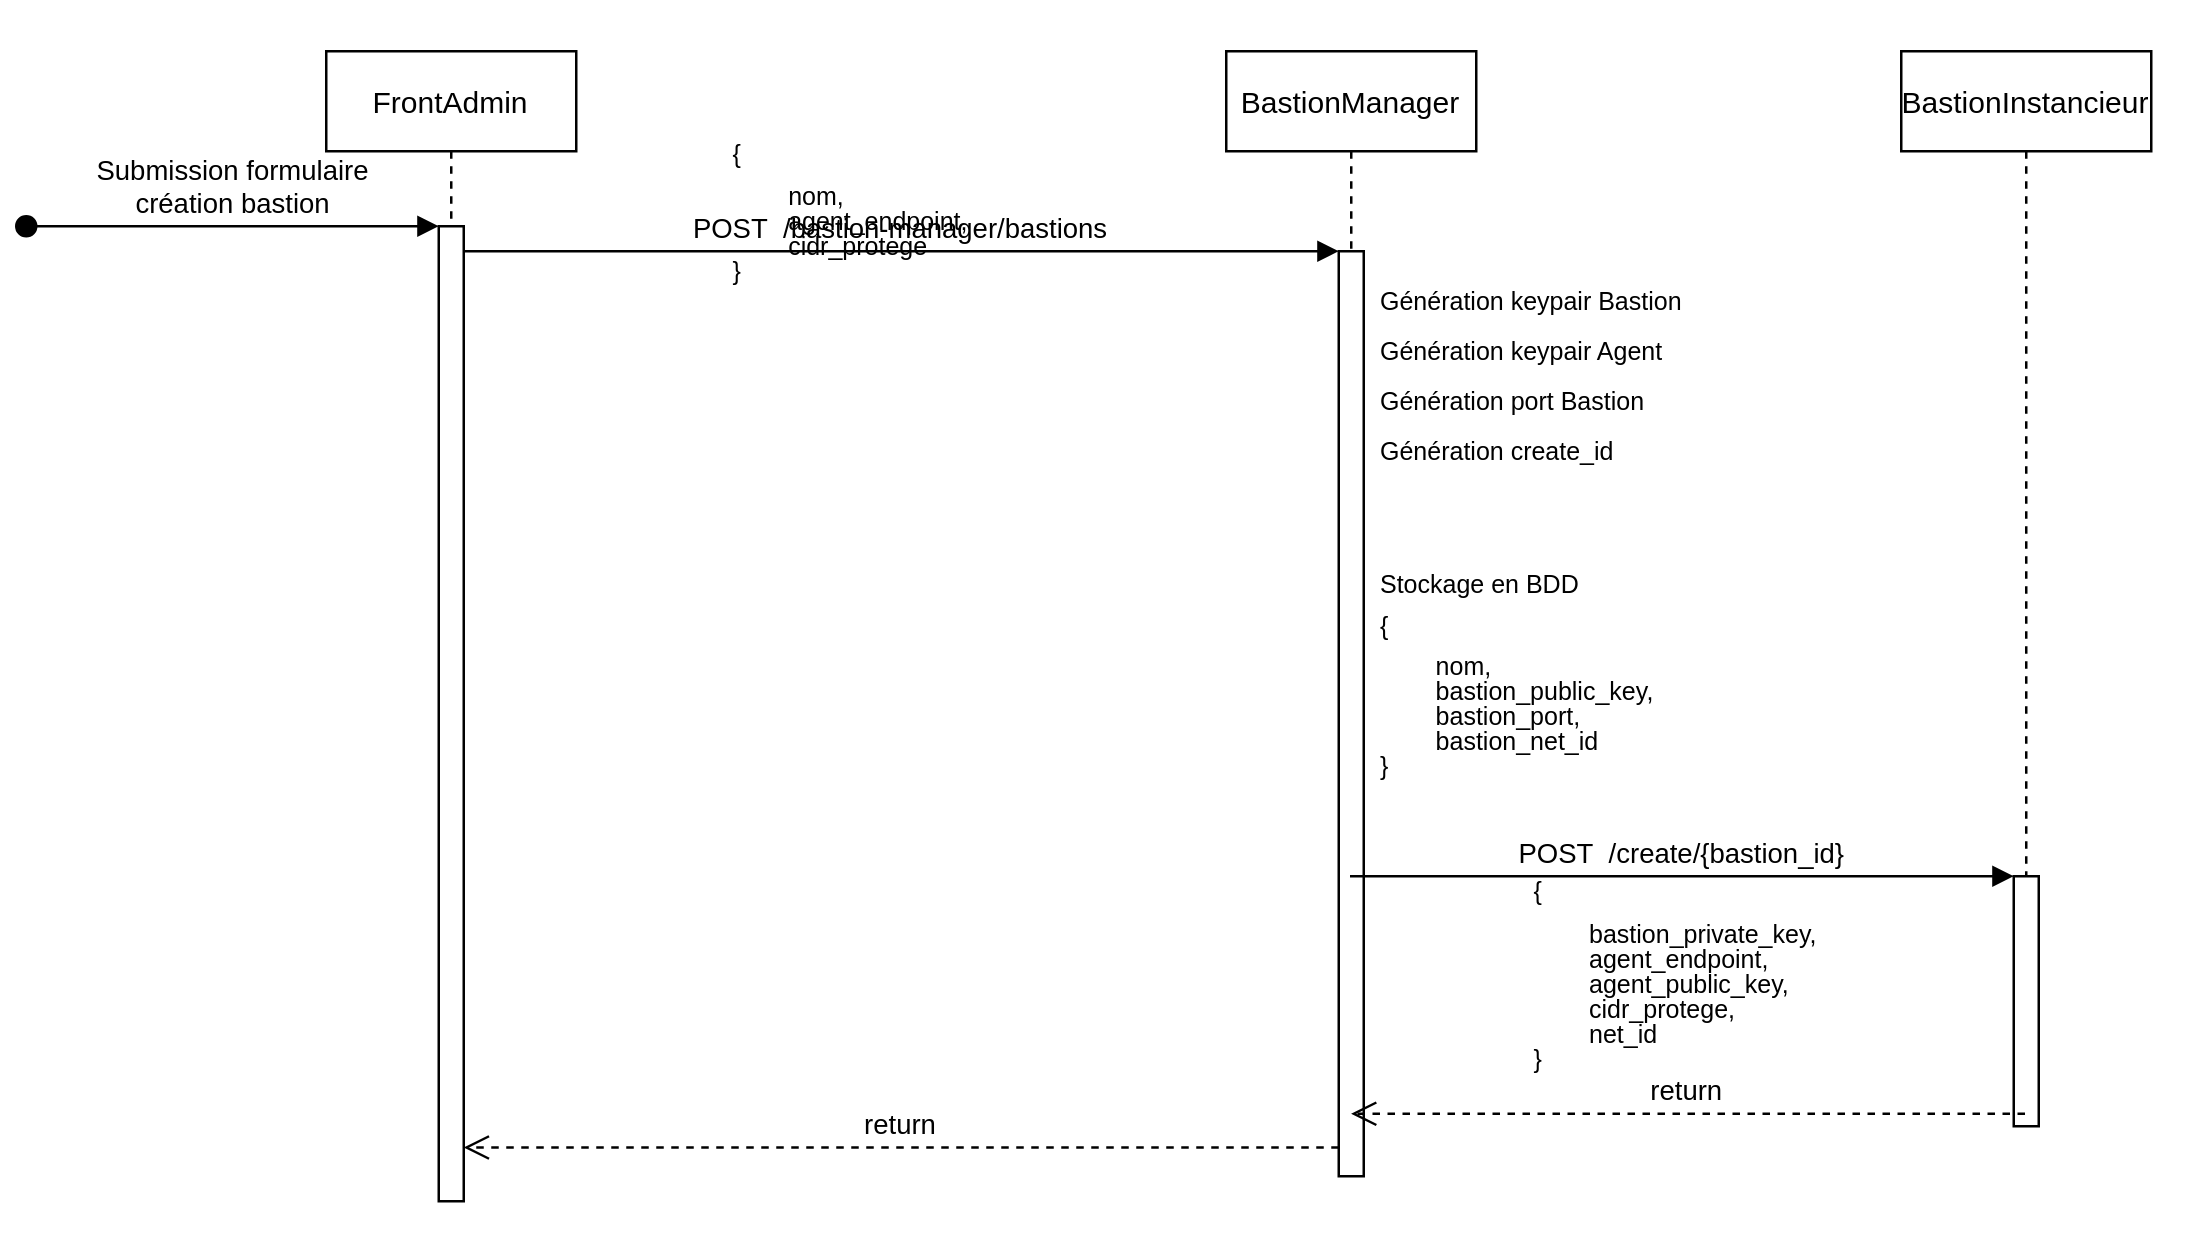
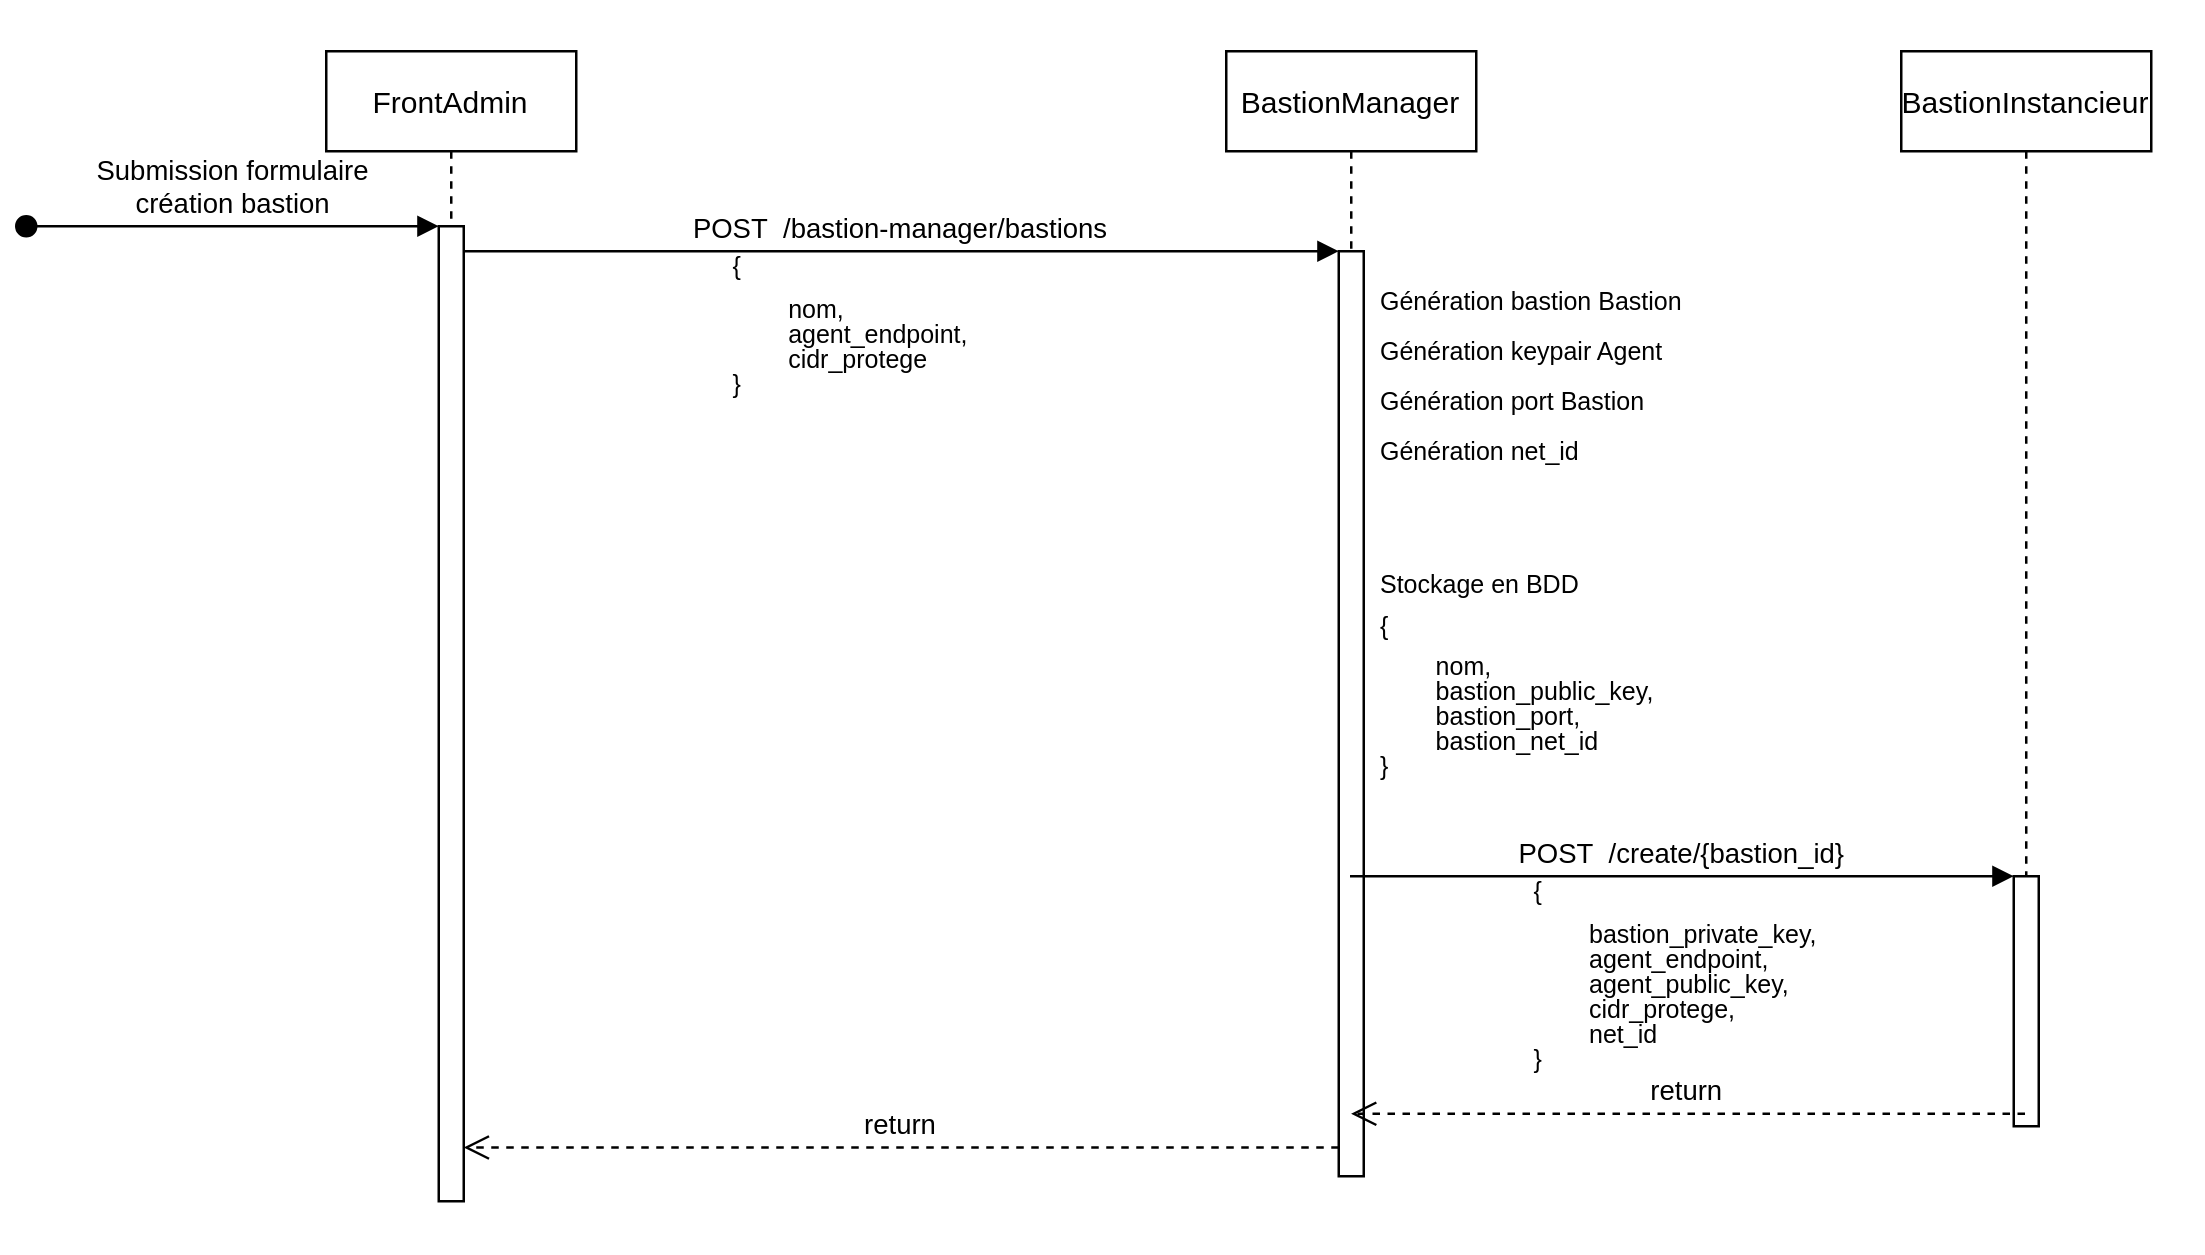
node "{ nom, agent_endpoint, cidr_protege }": moved (851, 214) -> (851, 326)
node "Génération keypair Bastion": label "Génération keypair Bastion" -> "Génération bastion Bastion"
node "Génération create_id": label "Génération create_id" -> "Génération net_id"
